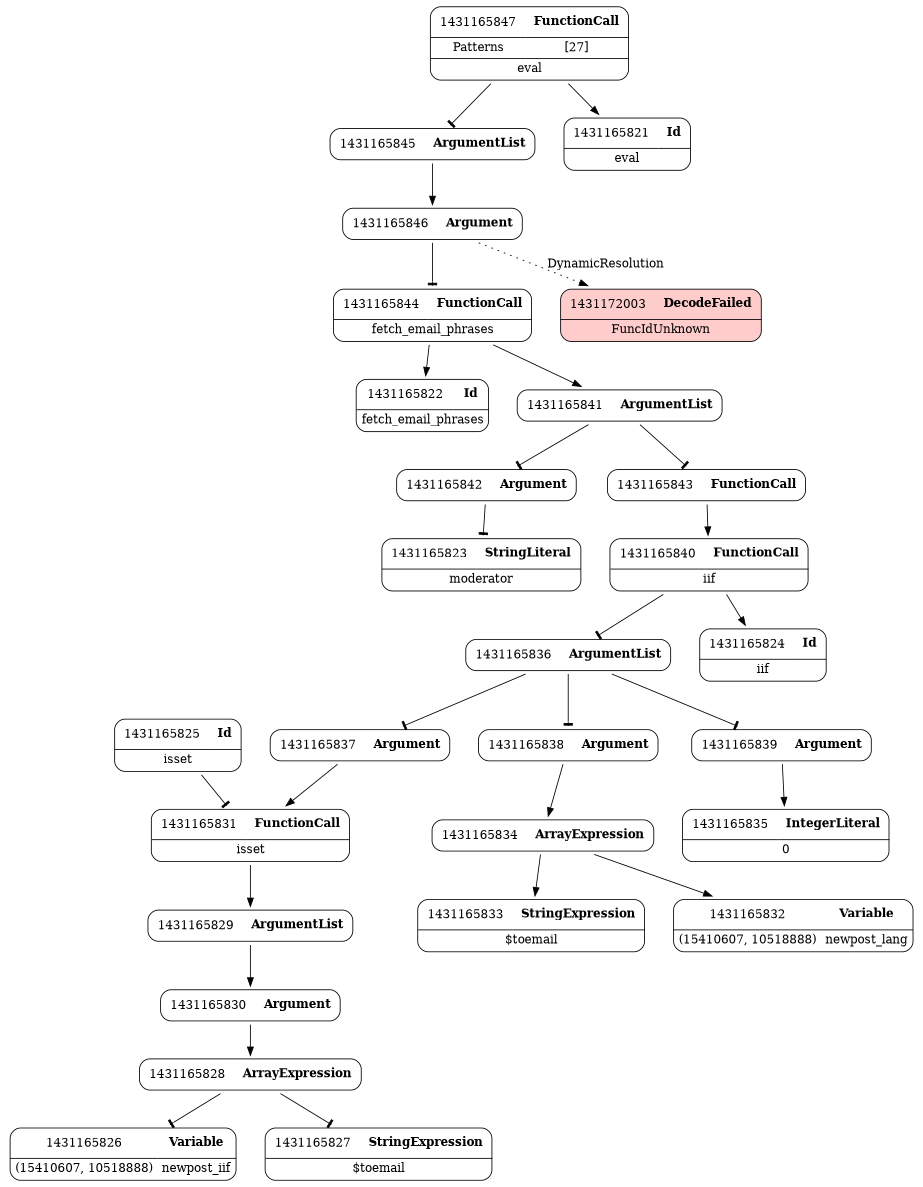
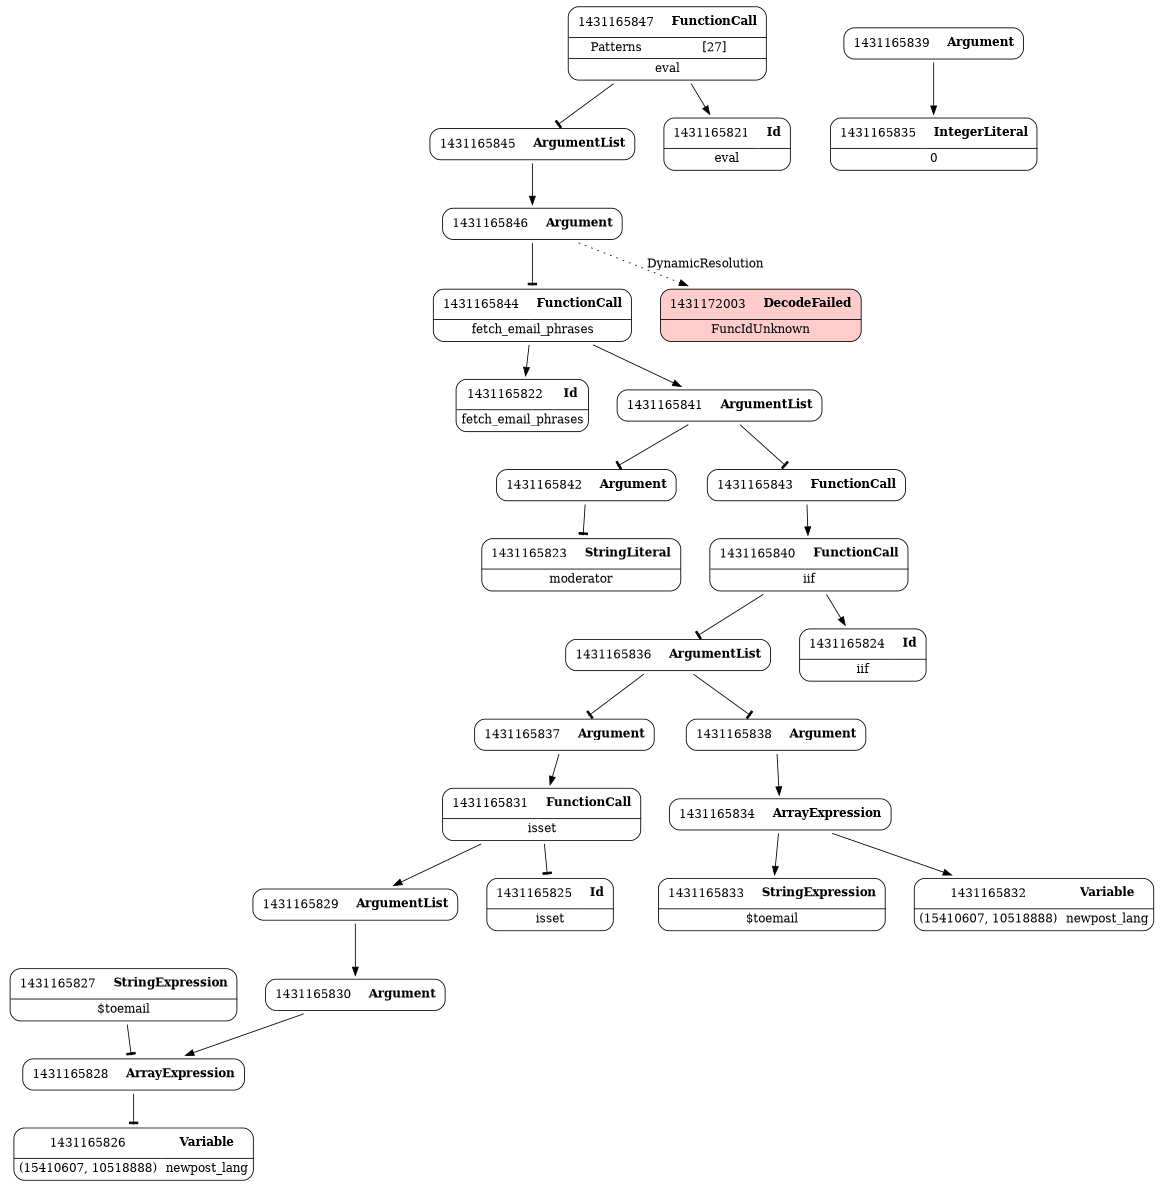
edge "1431165836" -> "1431165839": removed
edge "1431165825" -> "1431165831": reversed
edge "1431165828" -> "1431165827": reversed
node "1431165826": text "newpost_iif" -> "newpost_lang"
